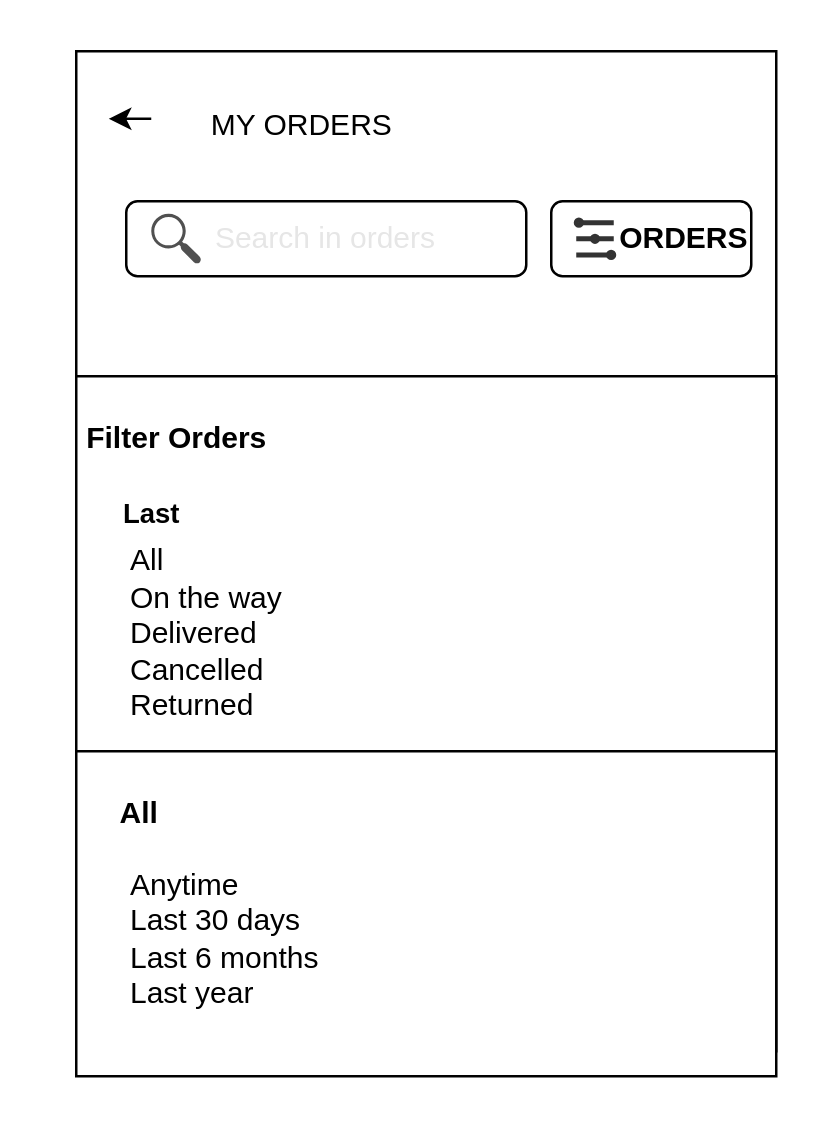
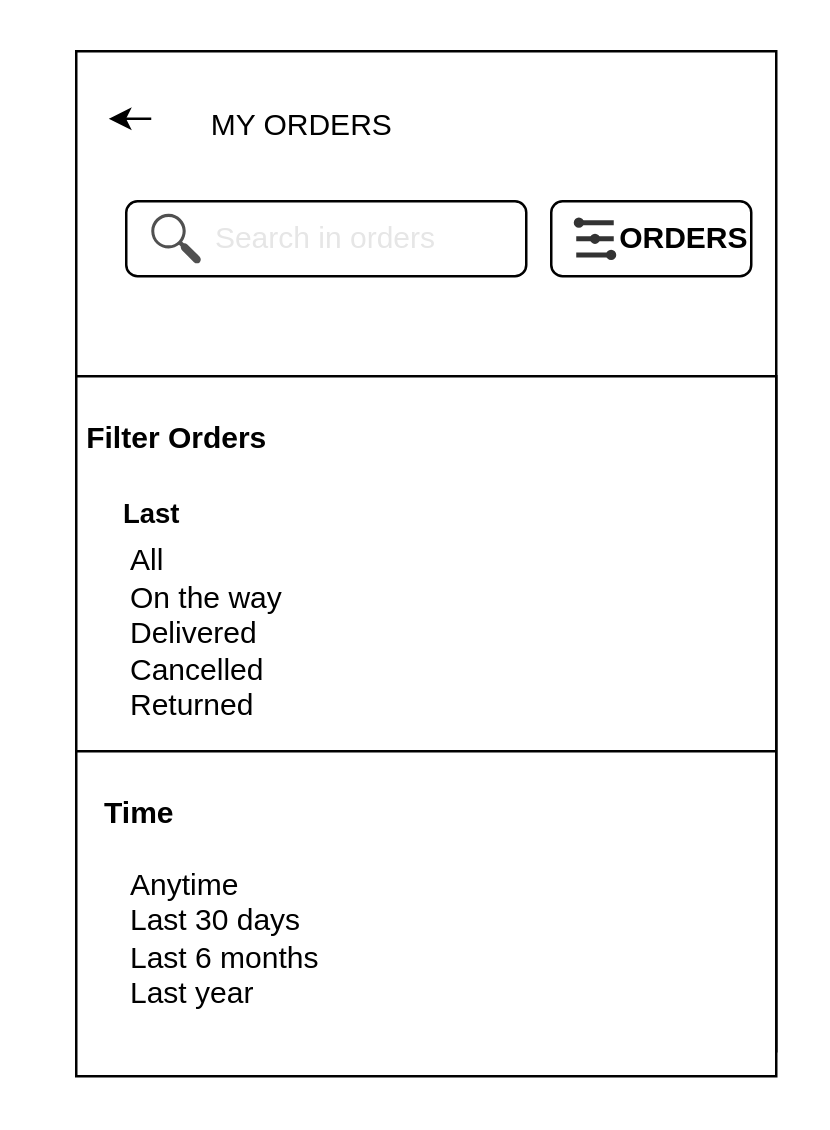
node "All": label "All" -> "Time"
